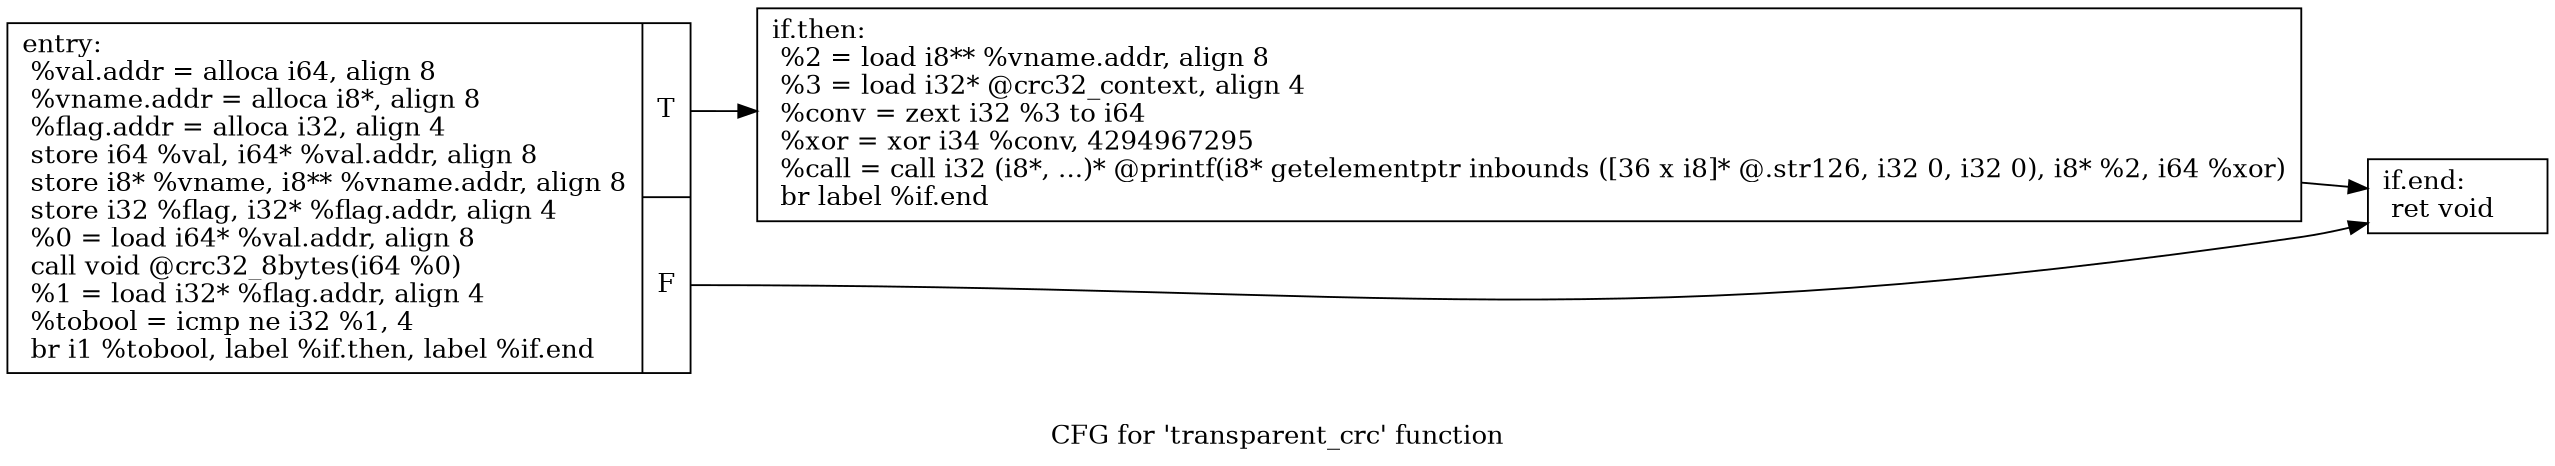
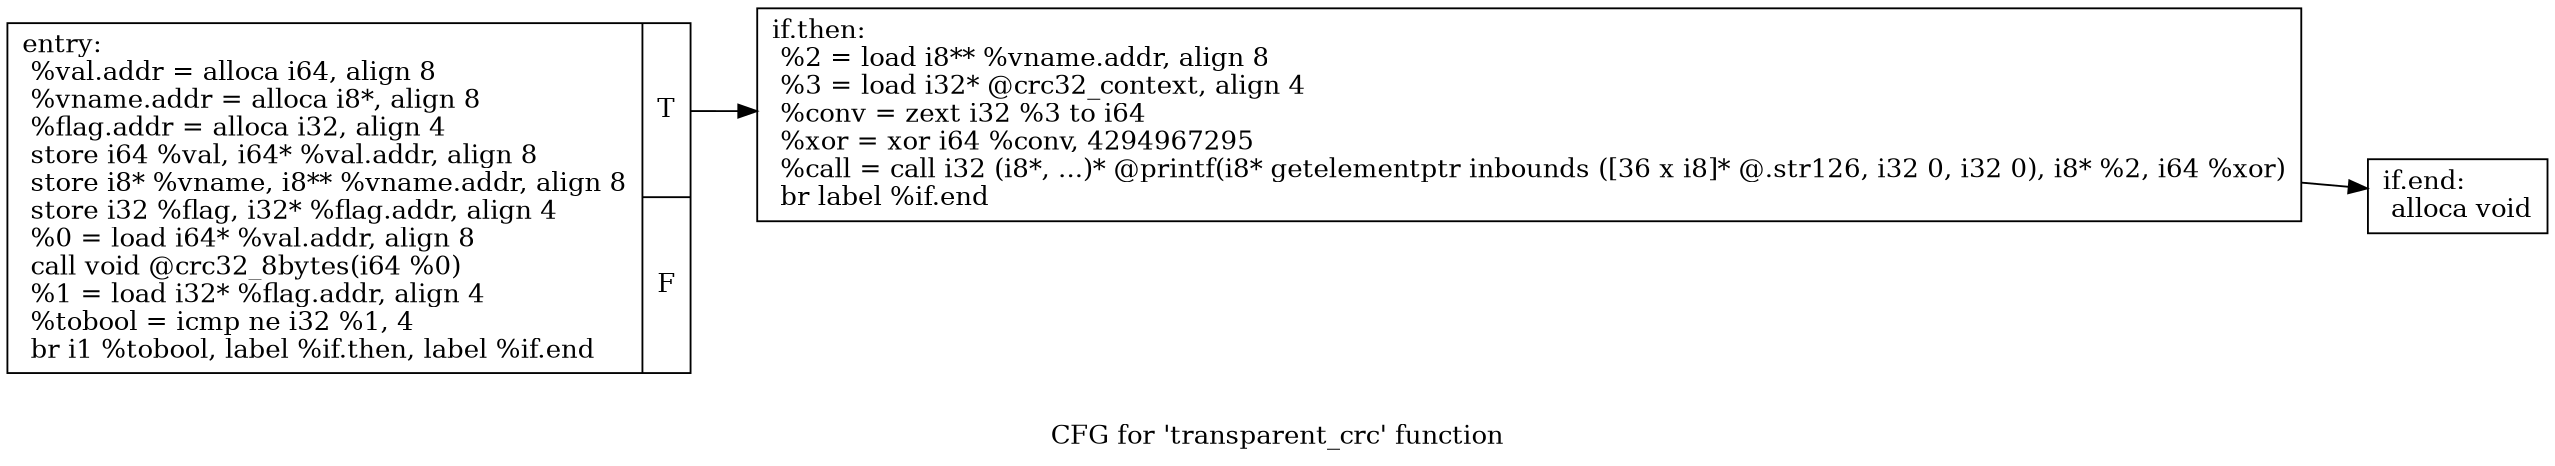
node "if.then:": text "%xor = xor i34 %conv, 4294967295" -> "%xor = xor i64 %conv, 4294967295"
node "if.end:": text "ret void" -> "alloca void"
edge "entry:" -> "if.end:": removed
